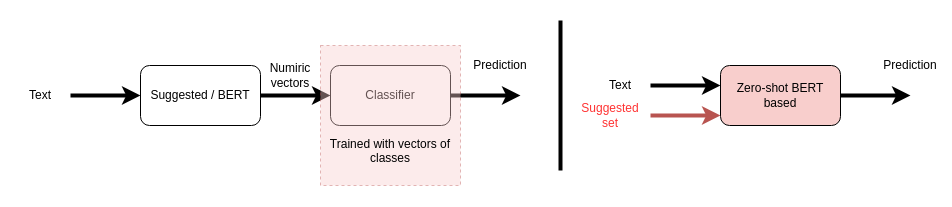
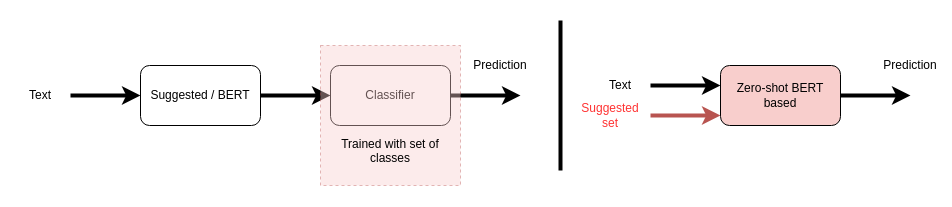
node "Numiric vectors": removed
node "Trained with vectors of classes": label "Trained with vectors of classes" -> "Trained with set of classes"
